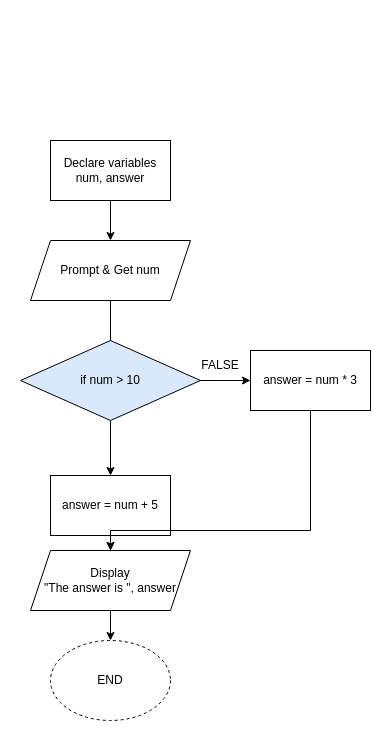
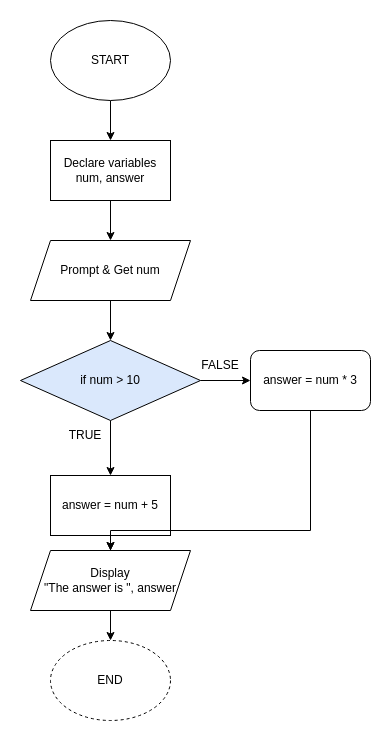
node "START": added
edge "START" -> "Declare variables num, answer": added
edge "Prompt & Get num" -- "if num > 10": arrowhead none -> classic
node "answer = num * 3": shape rectangle -> rounded rectangle
node "TRUE": added
